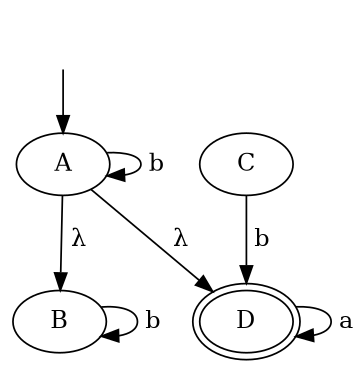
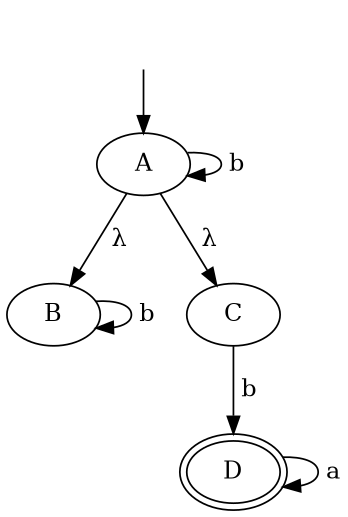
edge "A" -> "D": now "A" -> "C"
